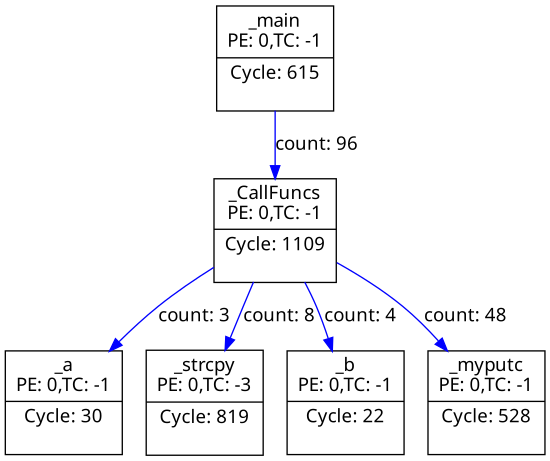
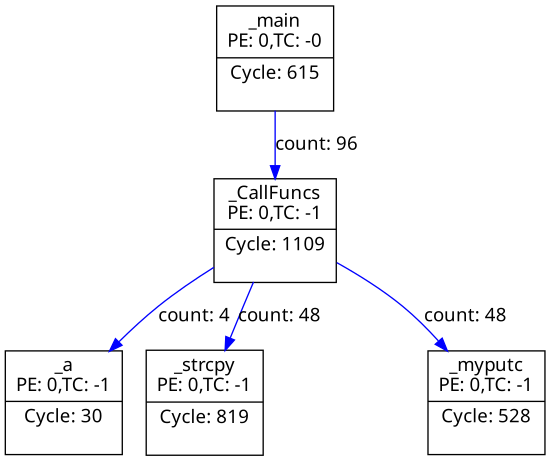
node "_main": text "PE: 0,TC: -1" -> "PE: 0,TC: -0"
edge "_CallFuncs" -> "_a": label "count: 3" -> "count: 4"
edge "_CallFuncs" -> "_strcpy": label "count: 8" -> "count: 48"
node "_strcpy": text "PE: 0,TC: -3" -> "PE: 0,TC: -1"
node "_b": removed
